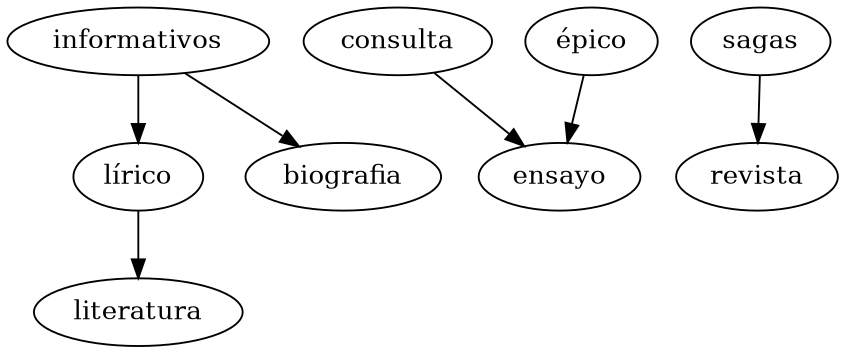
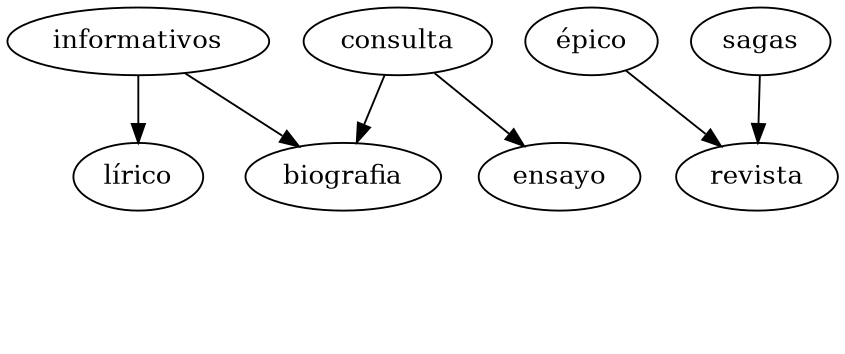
edge "consulta" -> "biografia": added
edge "épico" -> "ensayo": now "épico" -> "revista"
node "literatura": removed
